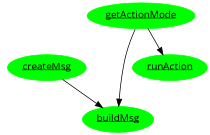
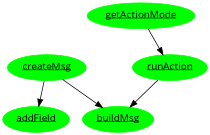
edge "getActionMode" -> "buildMsg": now "runAction" -> "buildMsg"
node "addField": added
